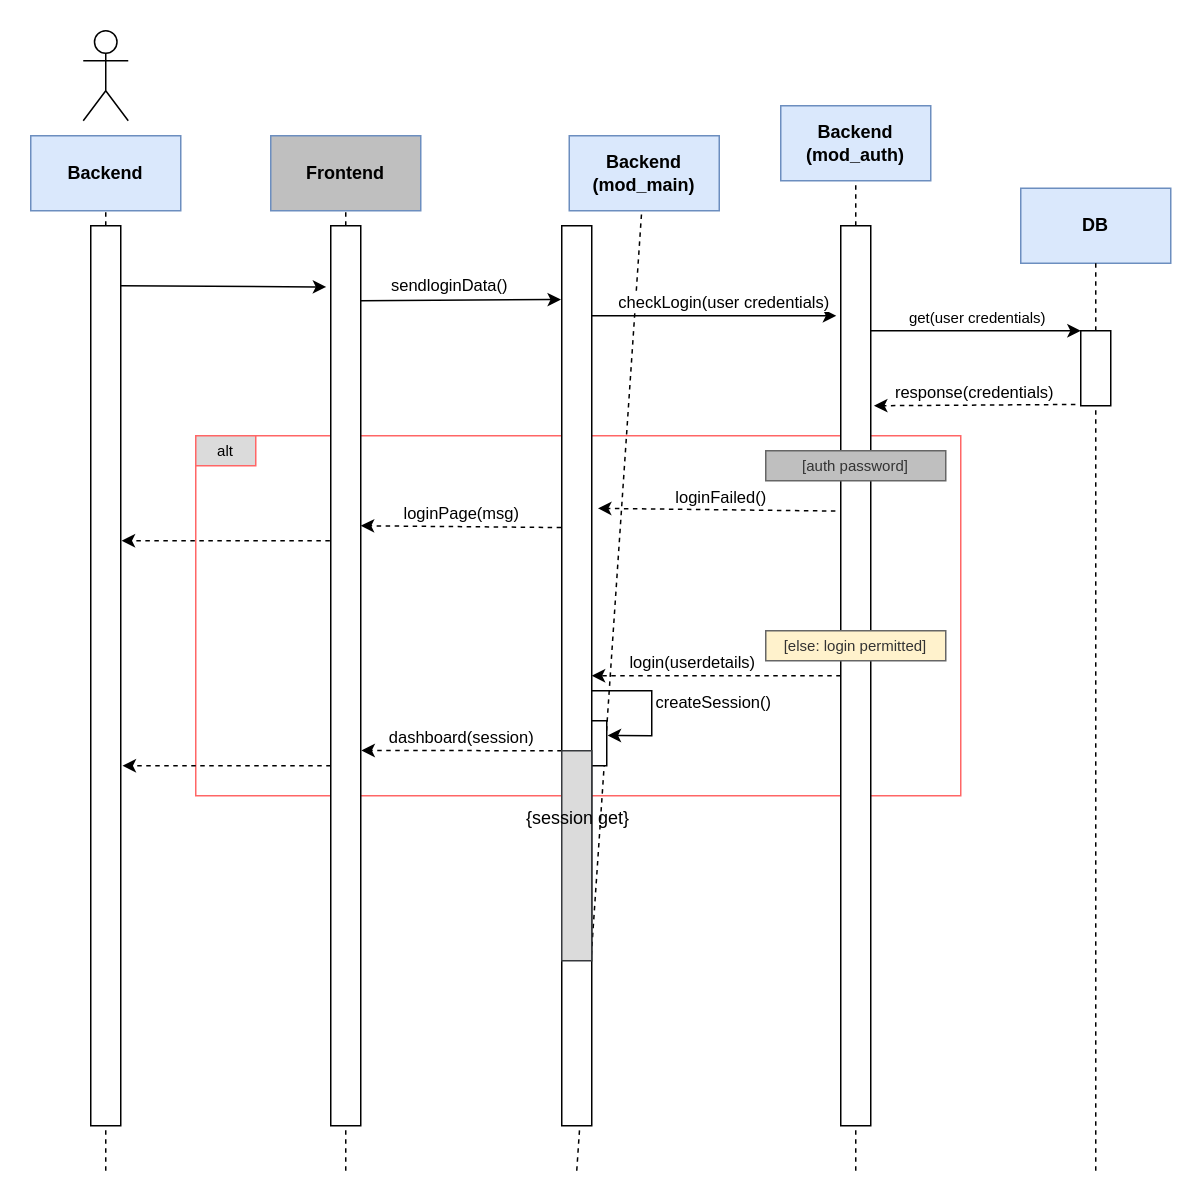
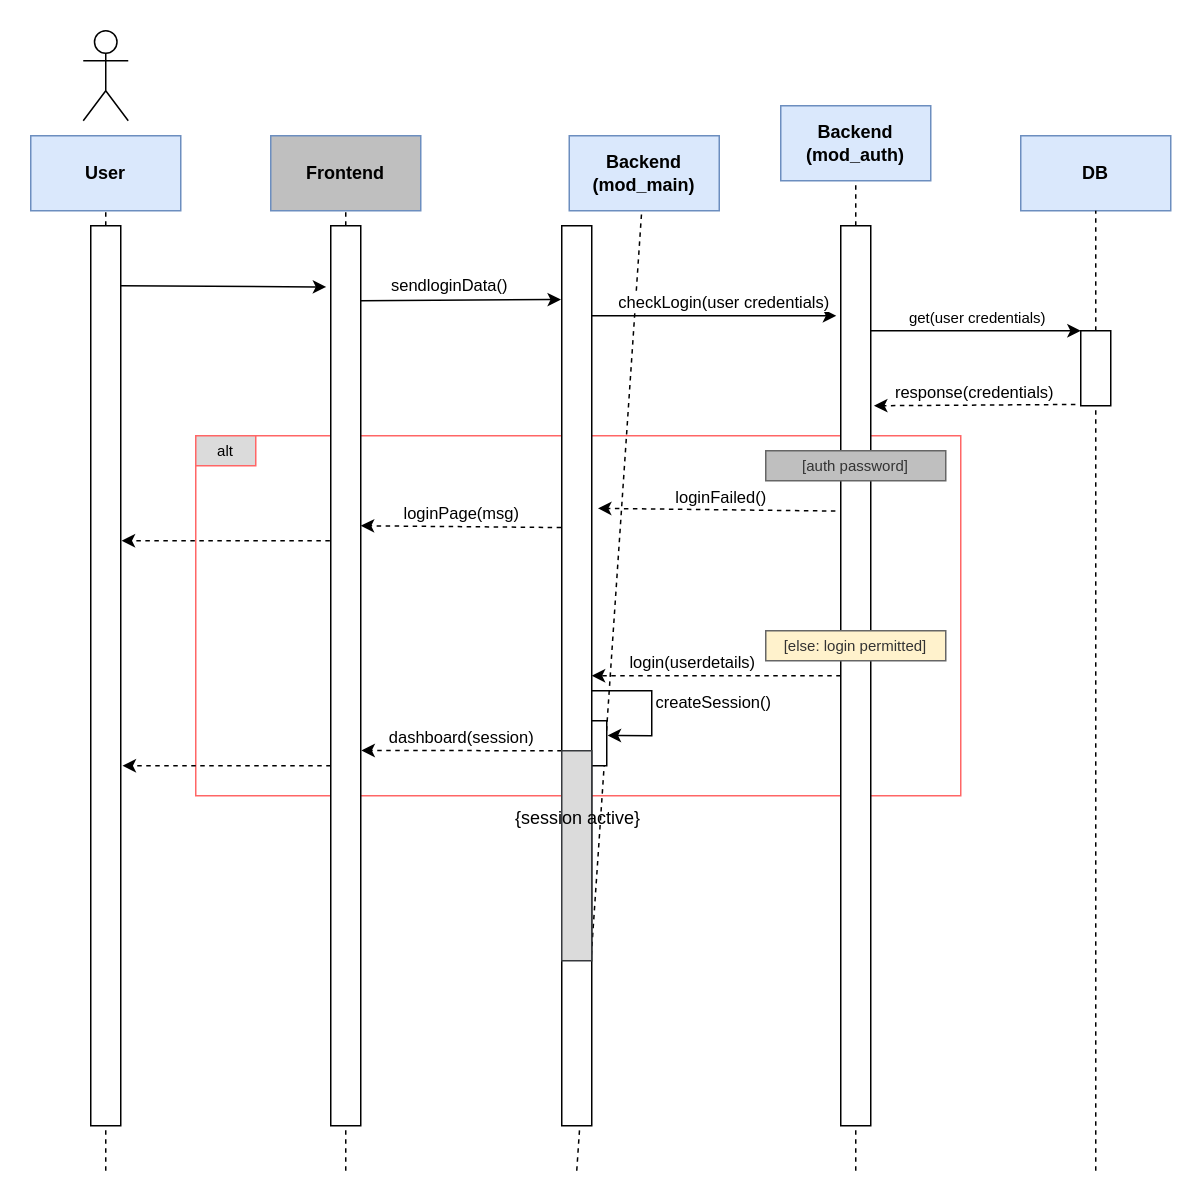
node "Backend": label "Backend" -> "User"
node "DB": moved (1096, 226) -> (1096, 173)
node "{session get}": label "{session get}" -> "{session active}"
